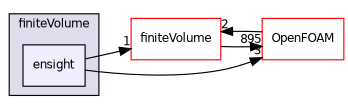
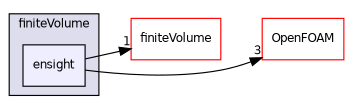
edge "OpenFOAM" -> "finiteVolume": removed
edge "finiteVolume" -> "OpenFOAM": removed
